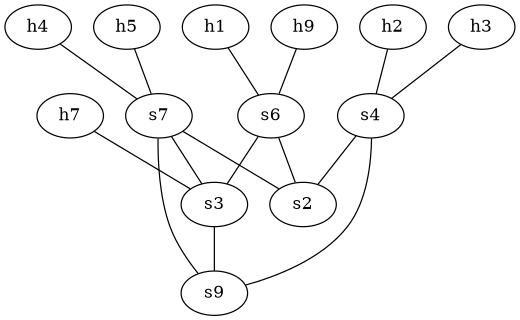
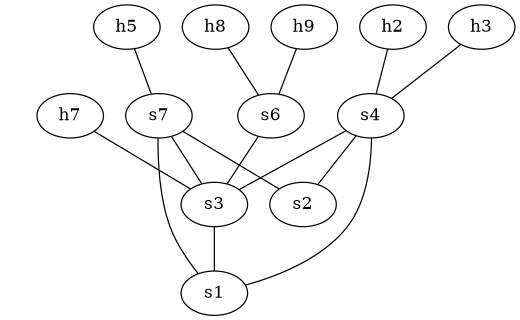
node "h4": removed
node "h1": label "h1" -> "h8"
edge "s6" -- "s2": removed
edge "s4" -- "s3": added
node "s9": label "s9" -> "s1"
